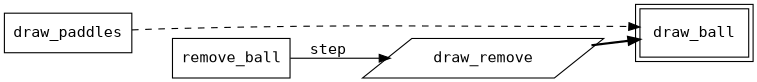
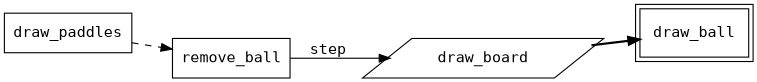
edge "draw_paddles" -> "draw_ball": now "draw_paddles" -> "remove_ball"
node "draw_remove": label "draw_remove" -> "draw_board"
